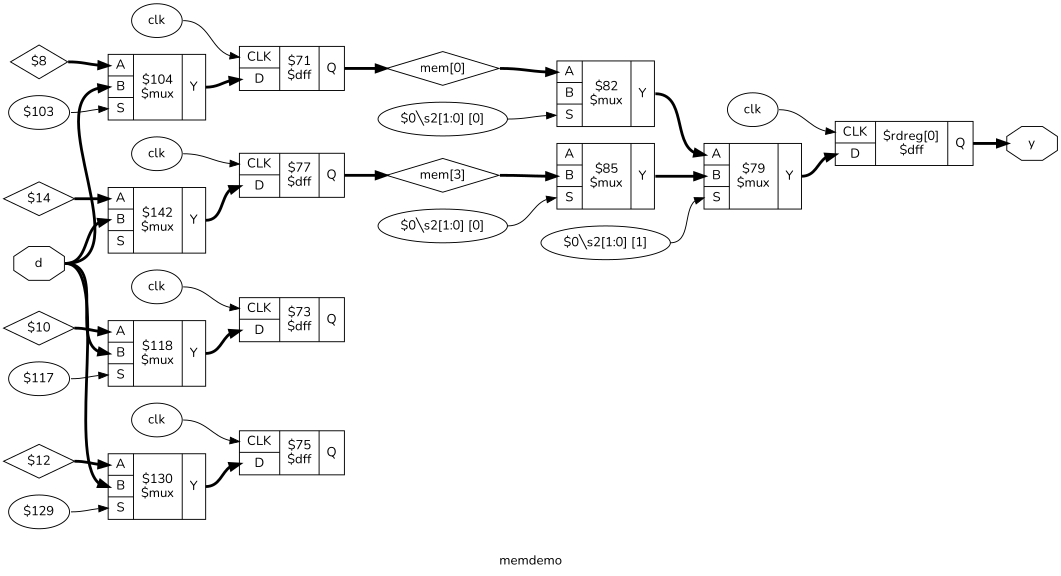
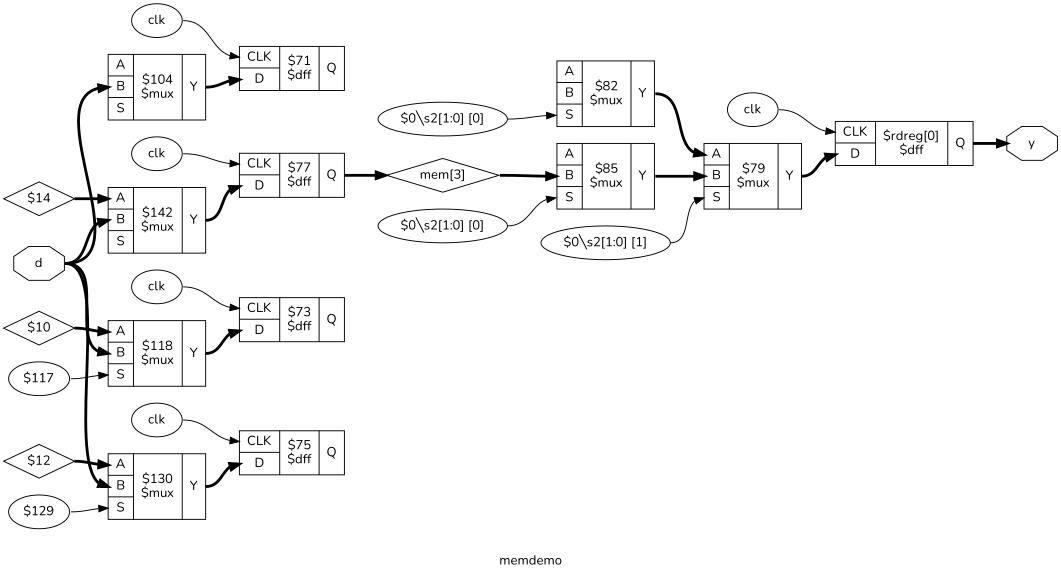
node "$8": removed
node "mem[0]": removed
node "$103": removed
